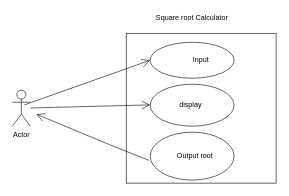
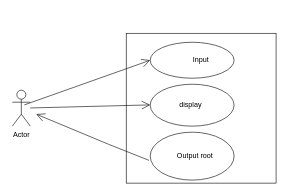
node "Square root Calculator": removed
